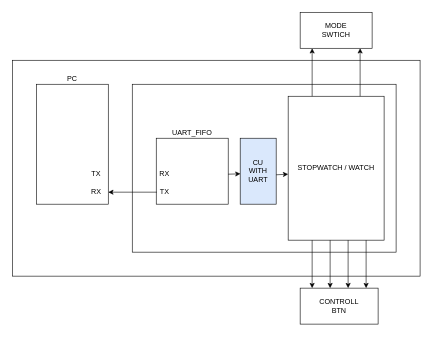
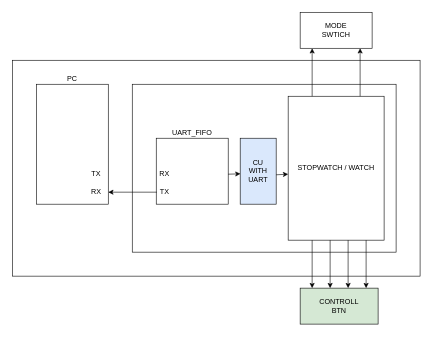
node "CONTROLL BTN": fillcolor #ffffff -> #d5e8d4
